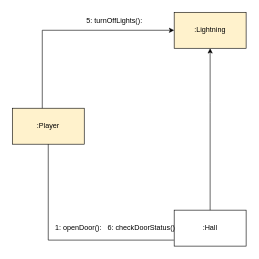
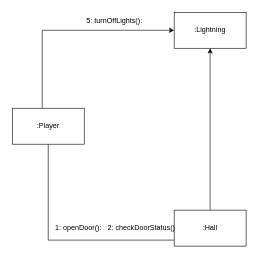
node ":Lightning": fillcolor #fff2cc -> #ffffff
node ":Player": fillcolor #fff2cc -> #ffffff
node "6: checkDoorStatus()": label "6: checkDoorStatus()" -> "2: checkDoorStatus()"
